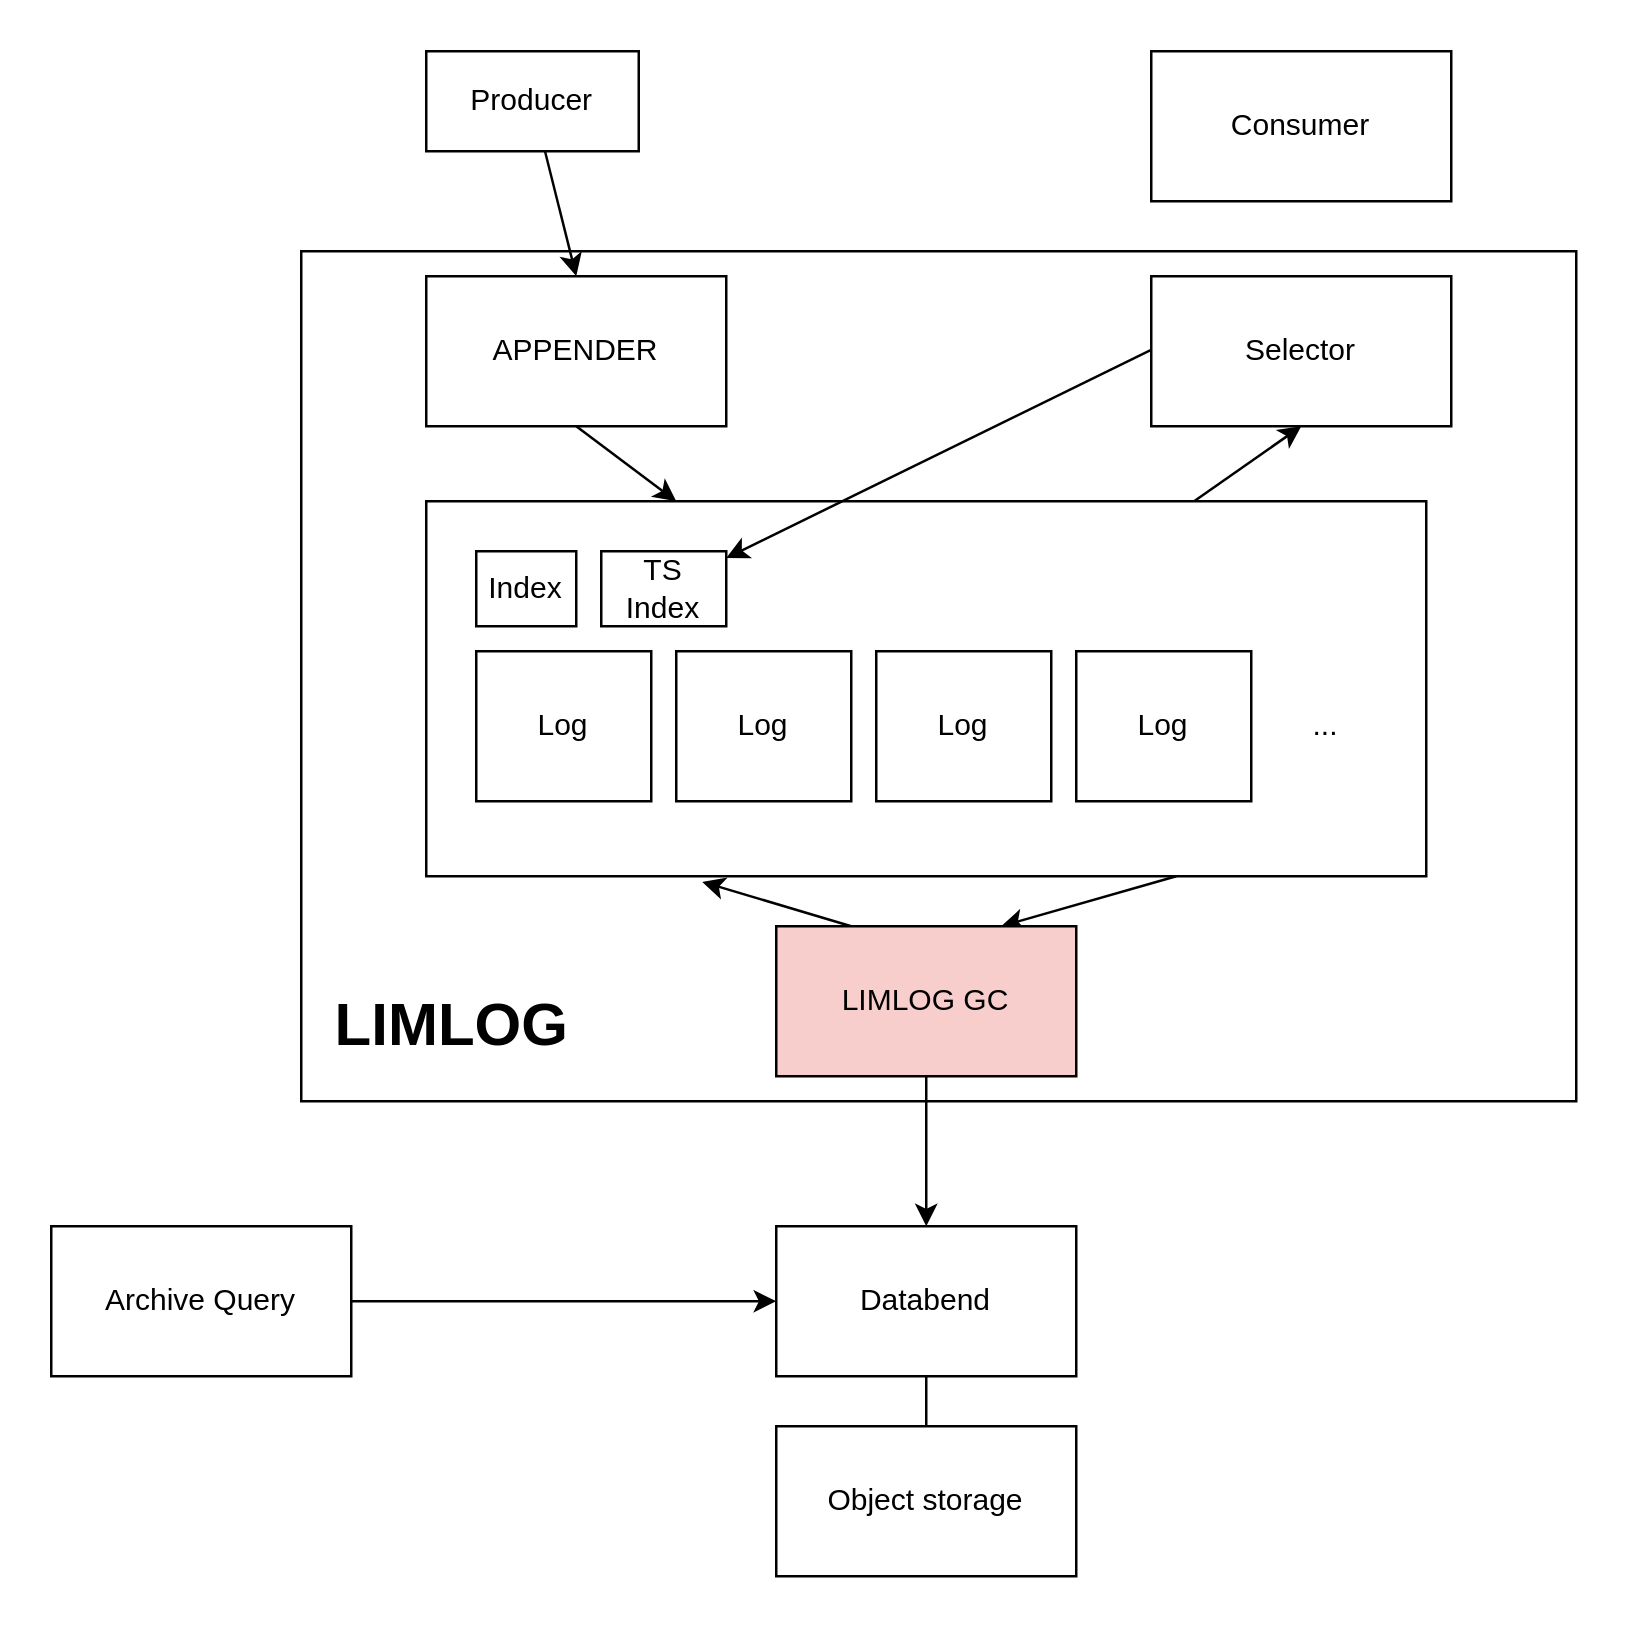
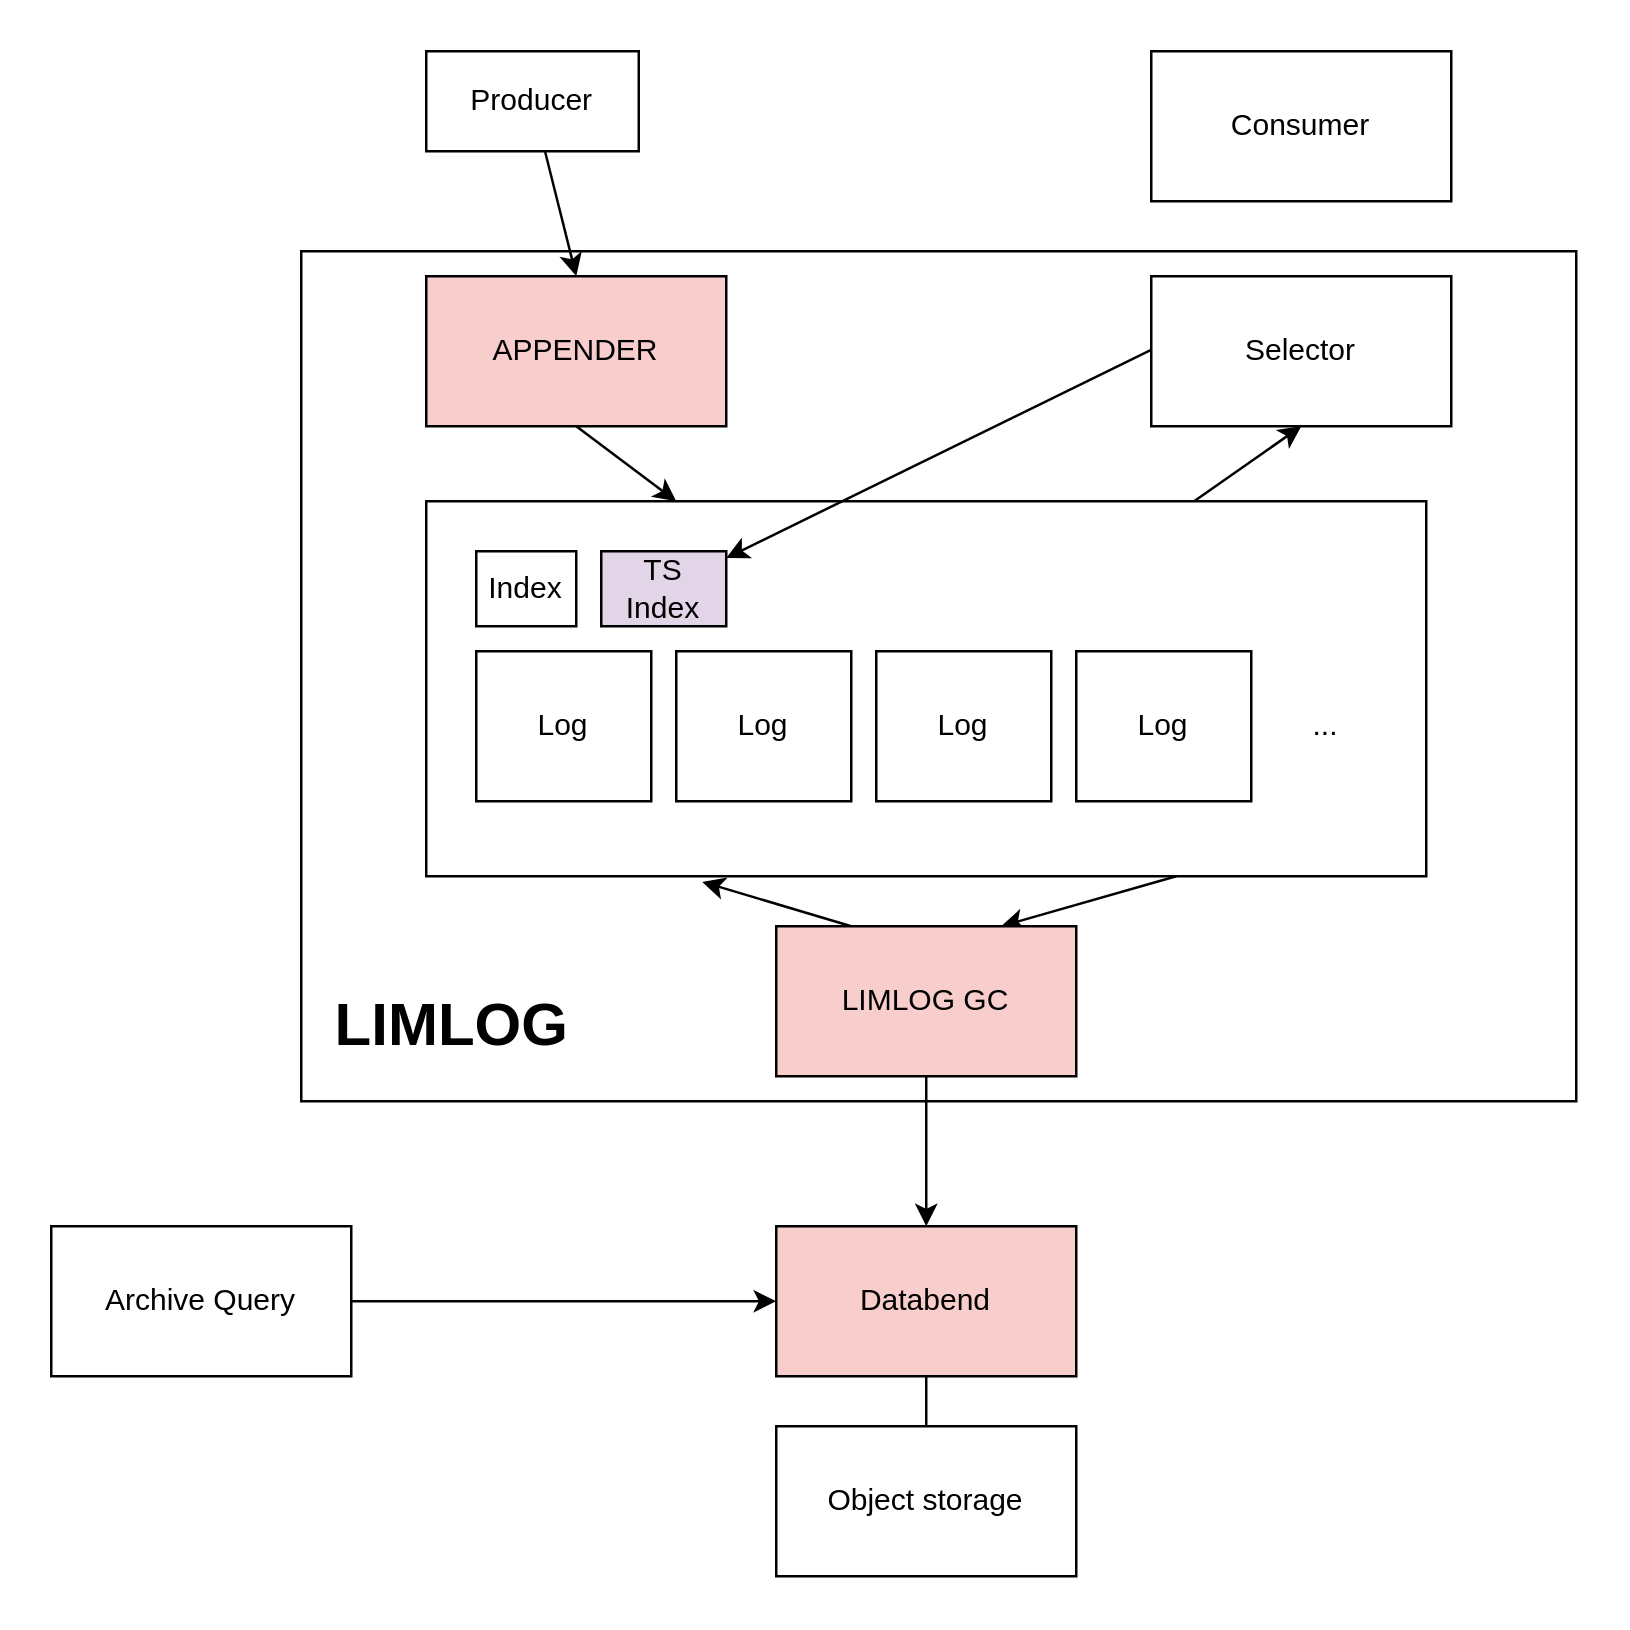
node "APPENDER": fillcolor #ffffff -> #f8cecc
node "TS Index": fillcolor #ffffff -> #e1d5e7
node "Databend": fillcolor #ffffff -> #f8cecc
